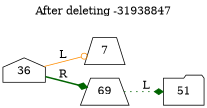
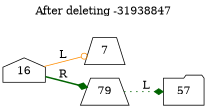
node "36": label "36" -> "16"
node "69": label "69" -> "79"
node "51": label "51" -> "57"
